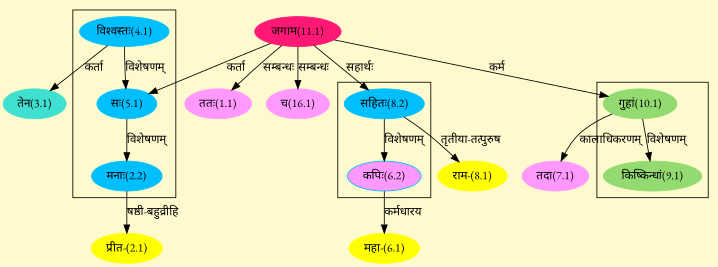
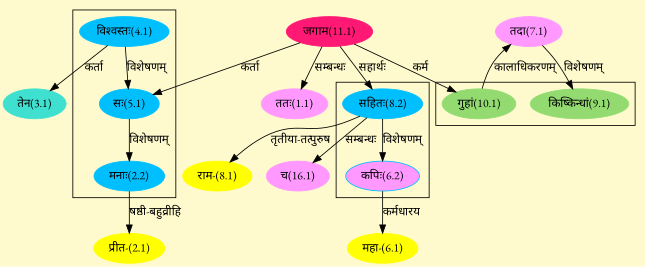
edge "जगाम(11.1)" -> "च(16.1)": now "सहितः(8.2)" -> "च(16.1)"
edge "गुहां(10.1)" -> "किष्किन्धां(9.1)": now "तदा(7.1)" -> "किष्किन्धां(9.1)"
